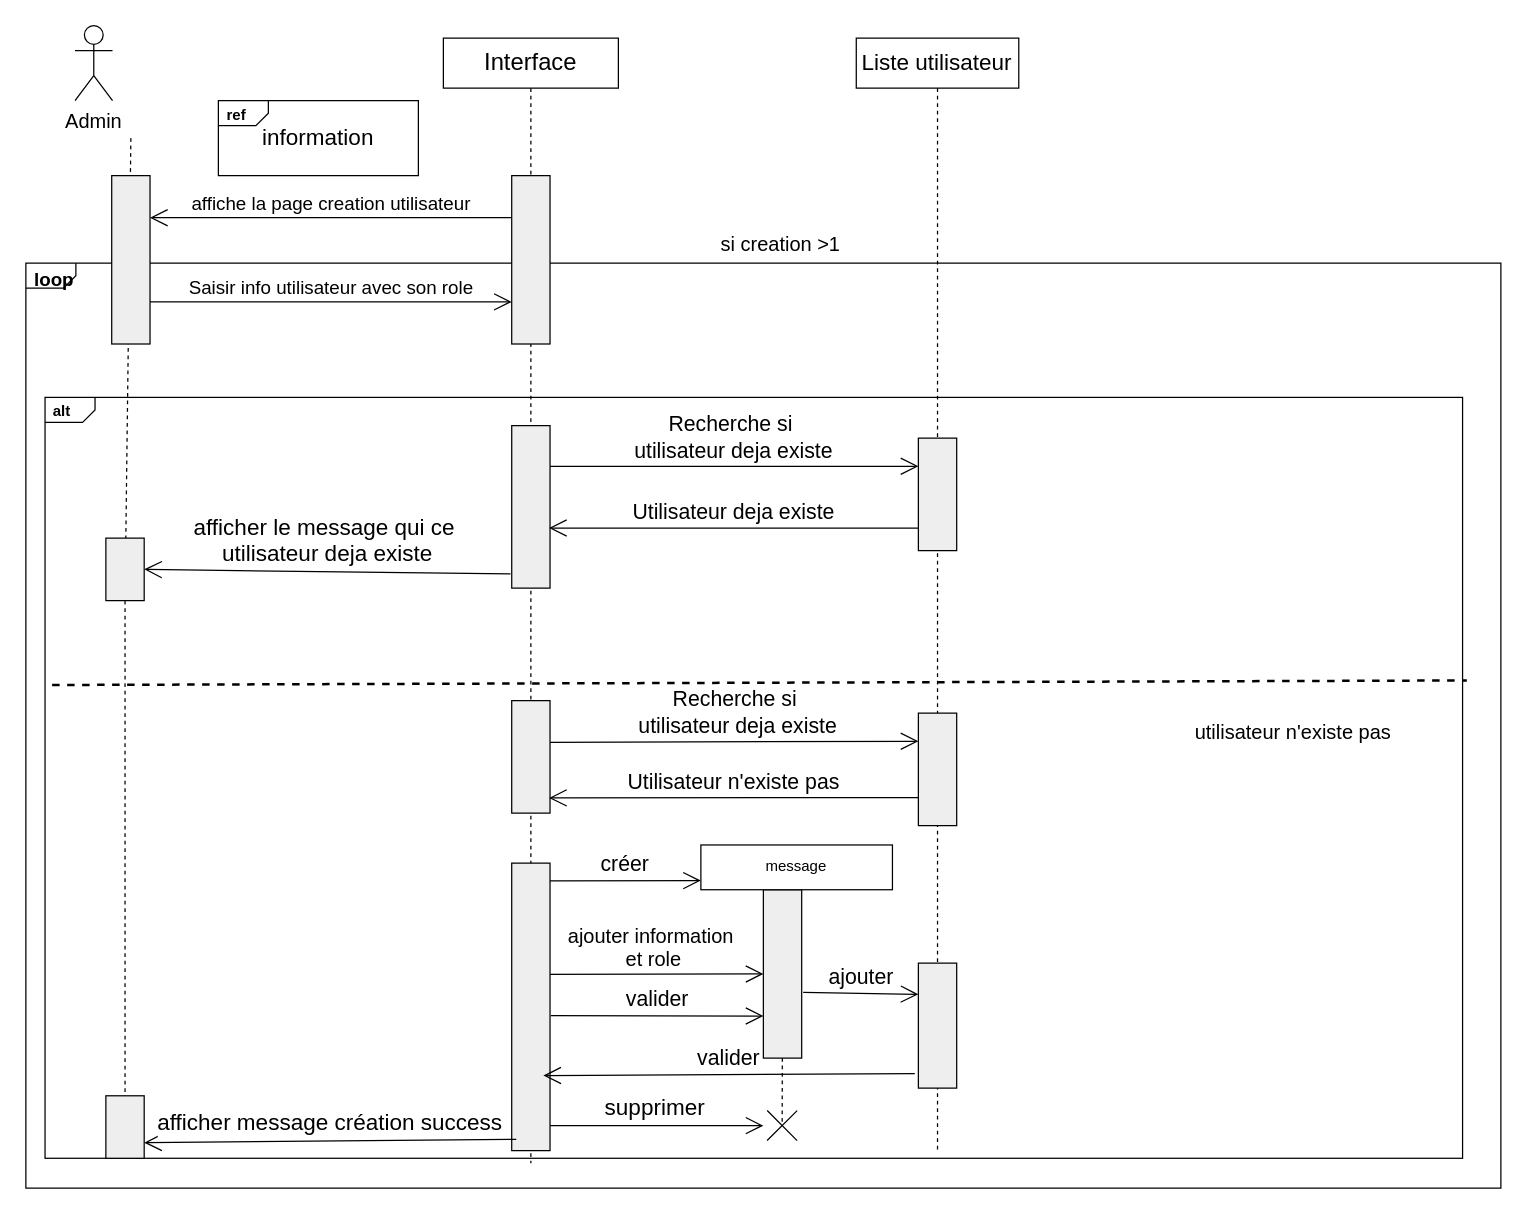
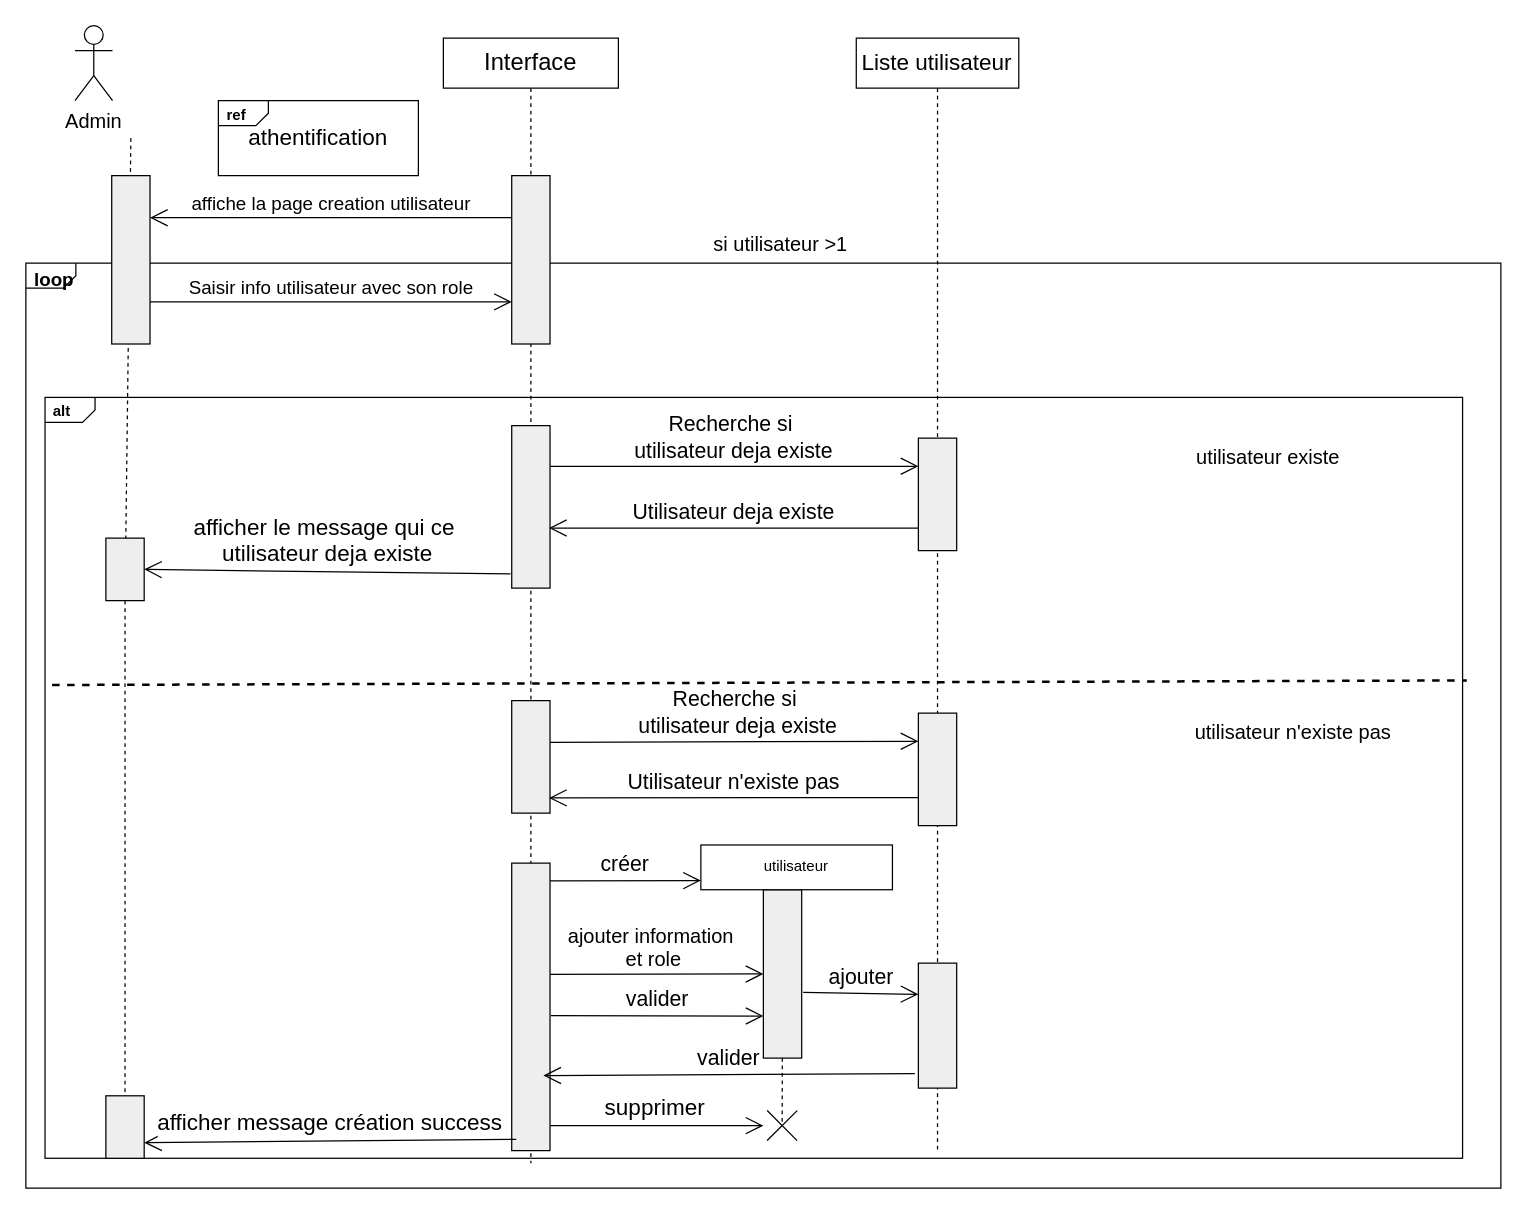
node "information": label "information" -> "athentification"
node "si creation >1": label "si creation >1" -> "si utilisateur >1"
node "utilisateur existe": added
node "message": label "message" -> "utilisateur"
